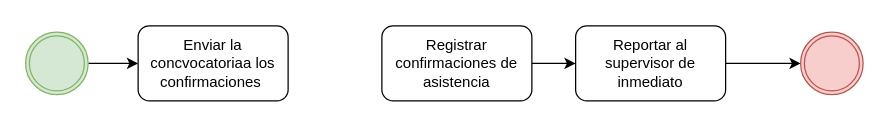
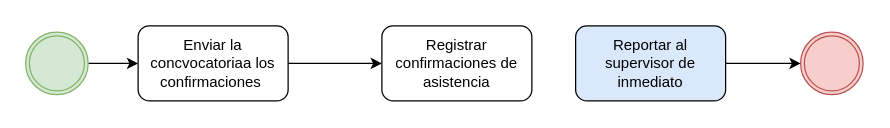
edge "Enviar la concvocatoriaa los confirmaciones" -> "Registrar confirmaciones de asistencia": added
edge "Registrar confirmaciones de asistencia" -> "Reportar al supervisor de inmediato": removed
node "Reportar al supervisor de inmediato": fillcolor #ffffff -> #dae8fc
